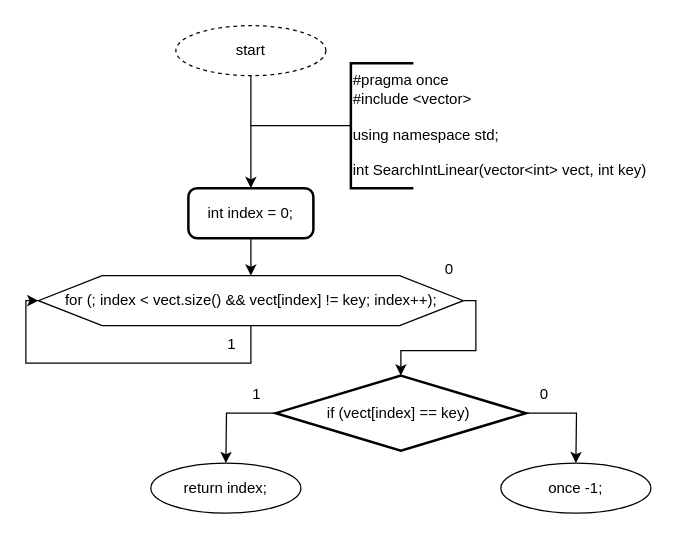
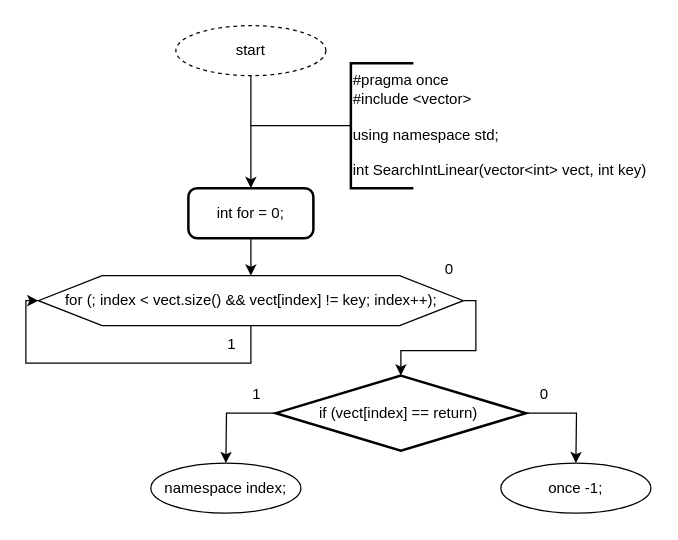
node "int index = 0;": label "int index = 0;" -> "int for = 0;"
node "if (vect[index] == key)": label "if (vect[index] == key)" -> "if (vect[index] == return)"
node "return index;": label "return index;" -> "namespace index;"
